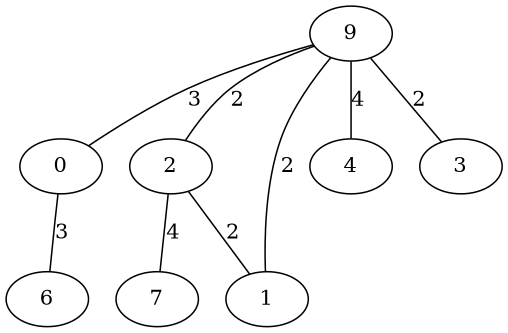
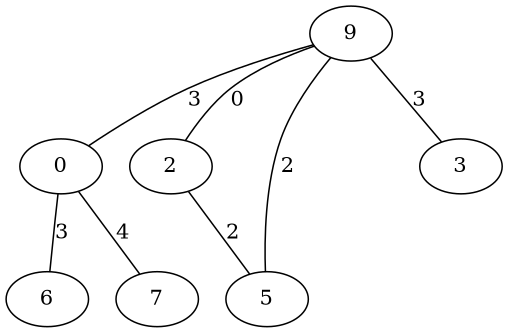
edge "9" -- "2": label "2" -> "0"
edge "9" -- "3": label "2" -> "3"
node "4": removed
edge "2" -- "7": now "0" -- "7"
node "1": label "1" -> "5"
